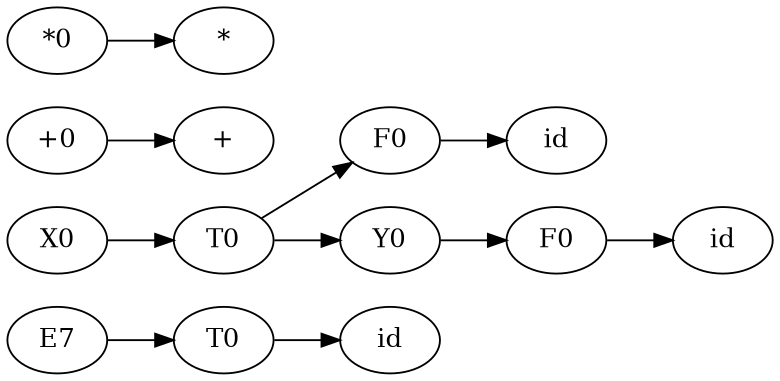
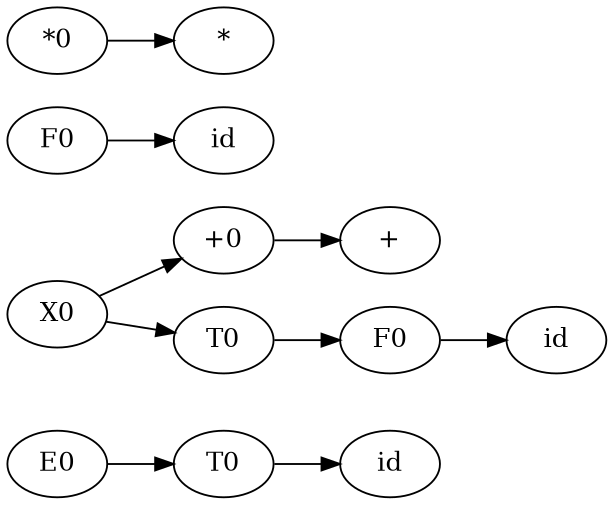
node "Y0": removed
edge "X0" -> "+0": added
node "E7": label "E7" -> "E0"
